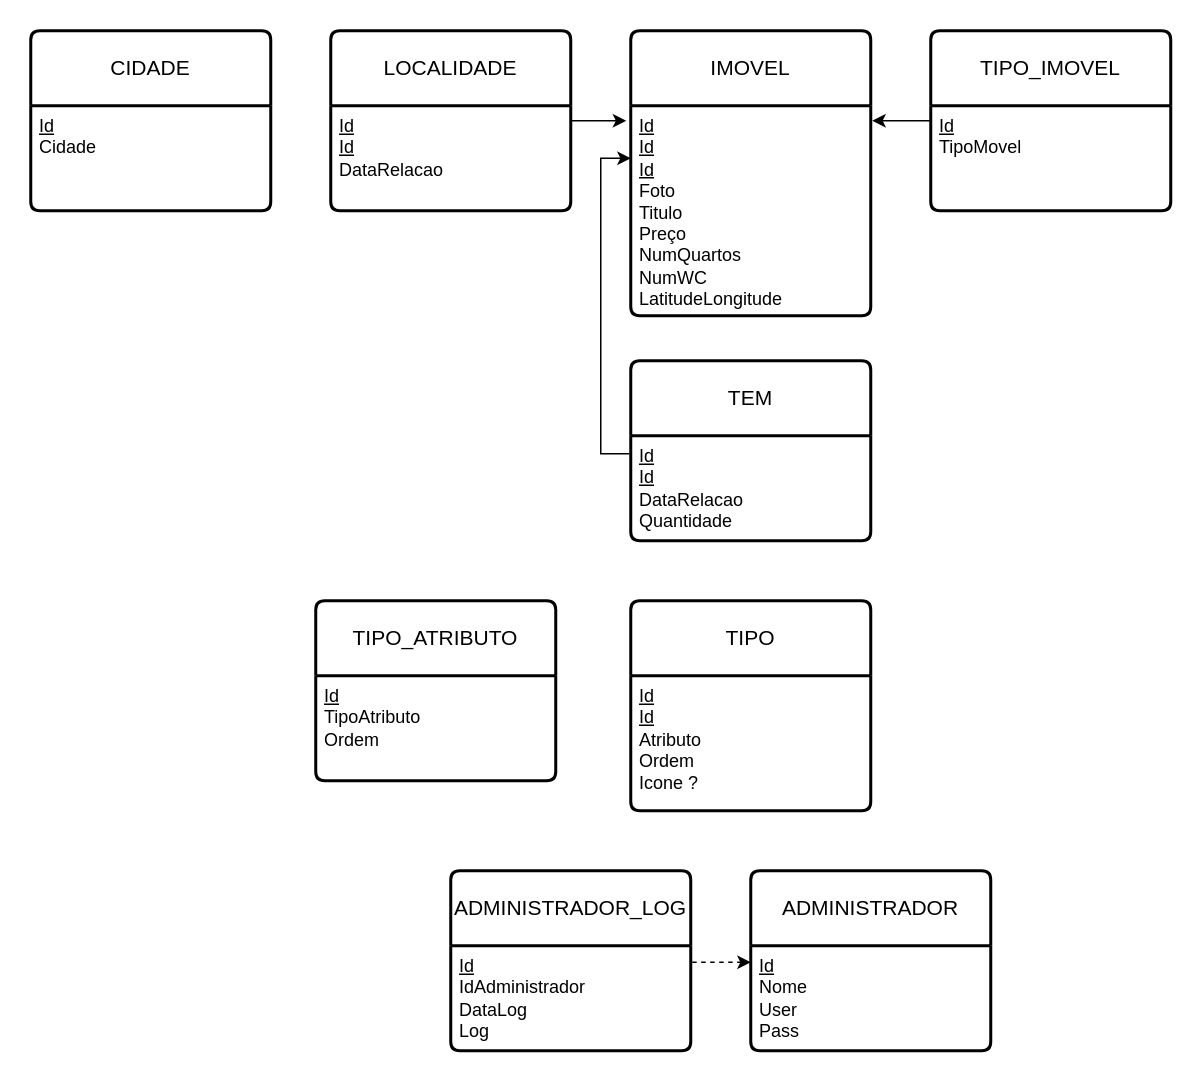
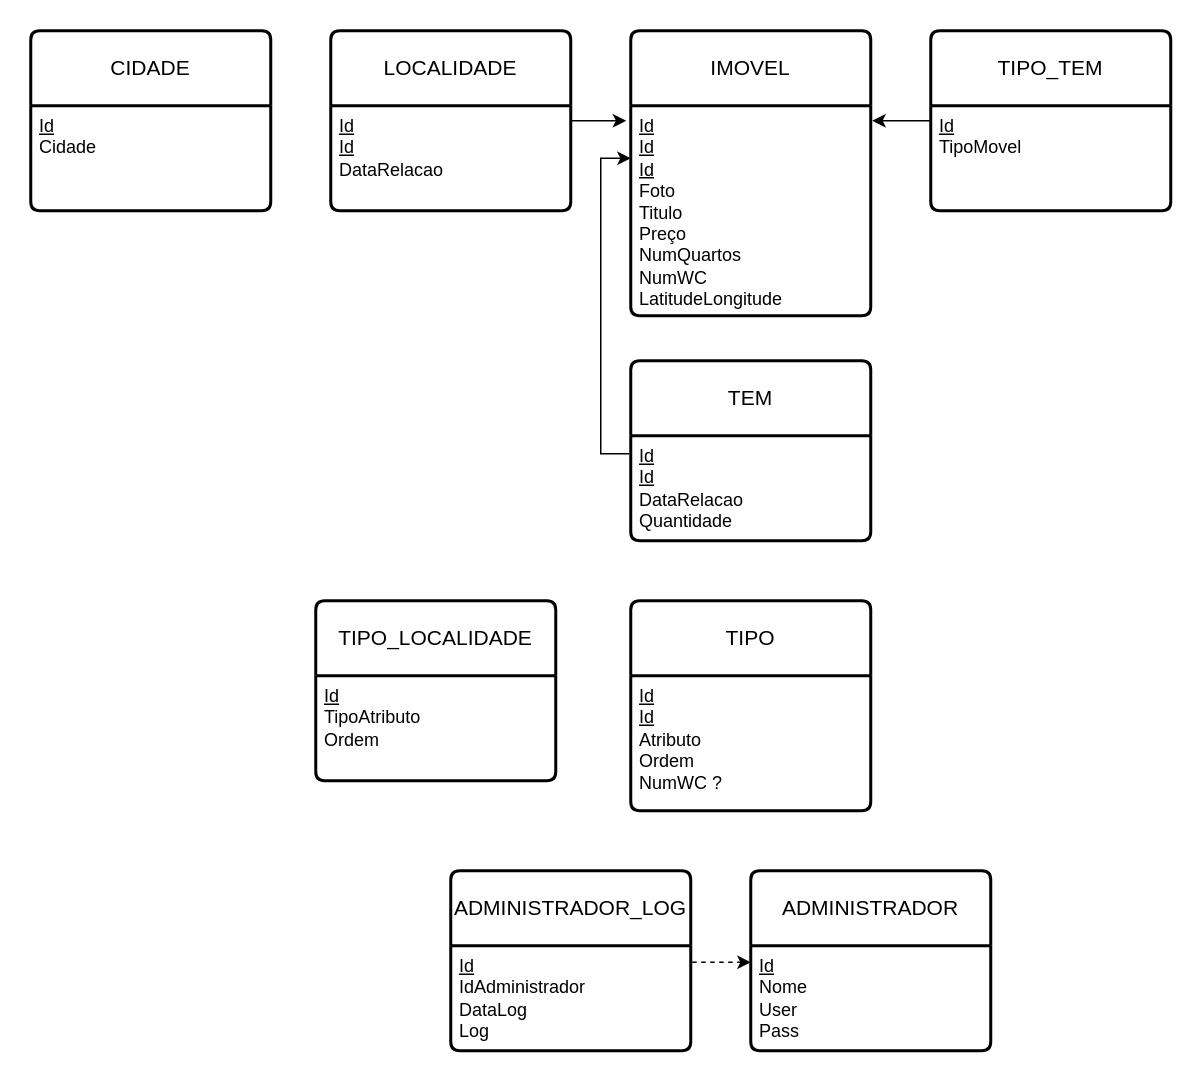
node "TIPO_IMOVEL": label "TIPO_IMOVEL" -> "TIPO_TEM"
node "TIPO_ATRIBUTO": label "TIPO_ATRIBUTO" -> "TIPO_LOCALIDADE"
node "Id Id Atributo Ordem Icone ?": label "Id Id Atributo Ordem Icone ?" -> "Id Id Atributo Ordem NumWC ?"
